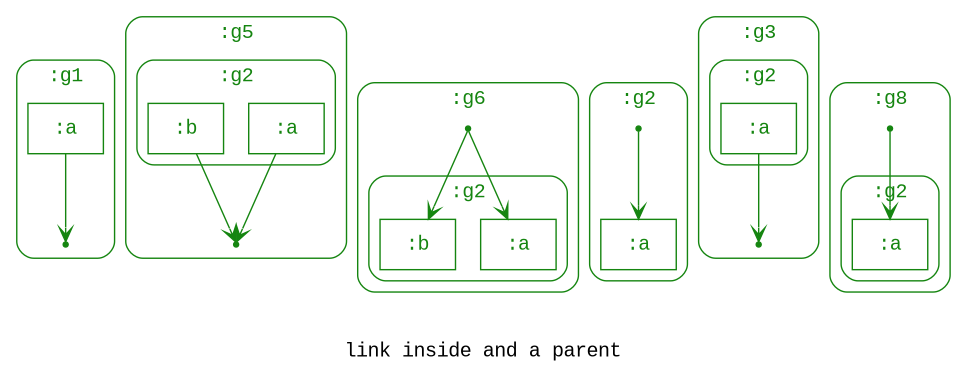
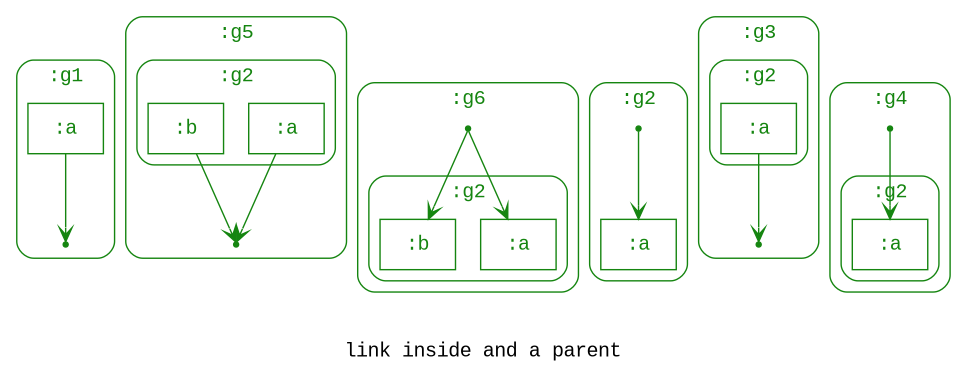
cluster ":g8": label ":g8" -> ":g4"
